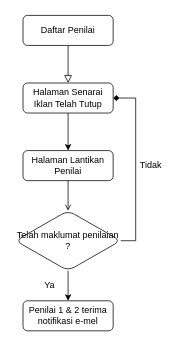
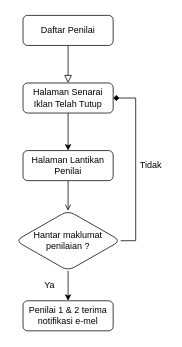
node "Telah maklumat penilaian ?": label "Telah maklumat penilaian ?" -> "Hantar maklumat penilaian ?"
